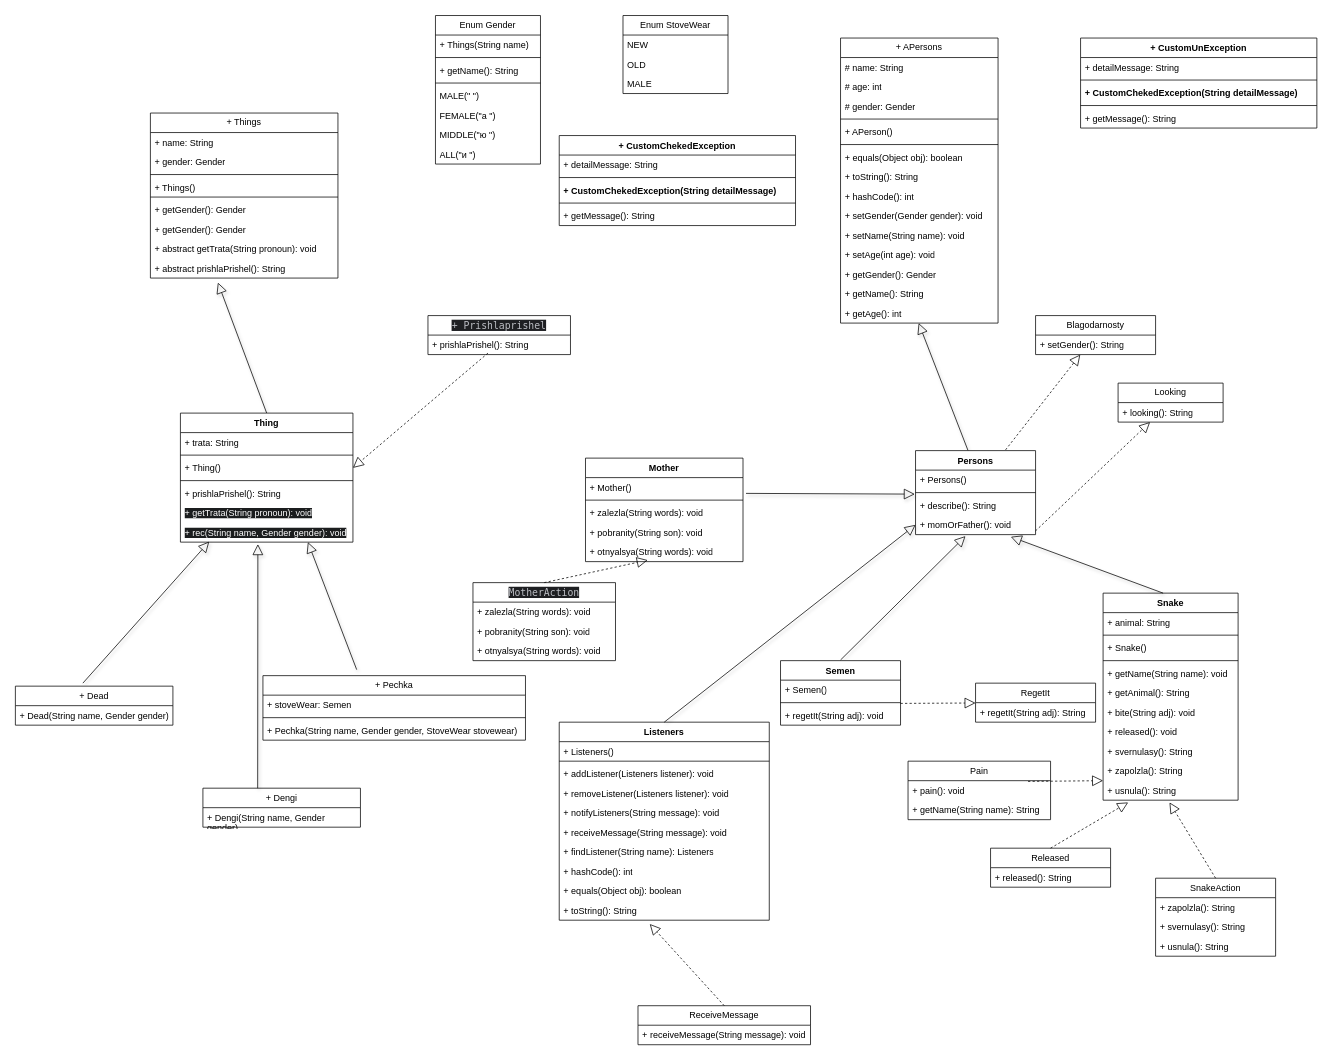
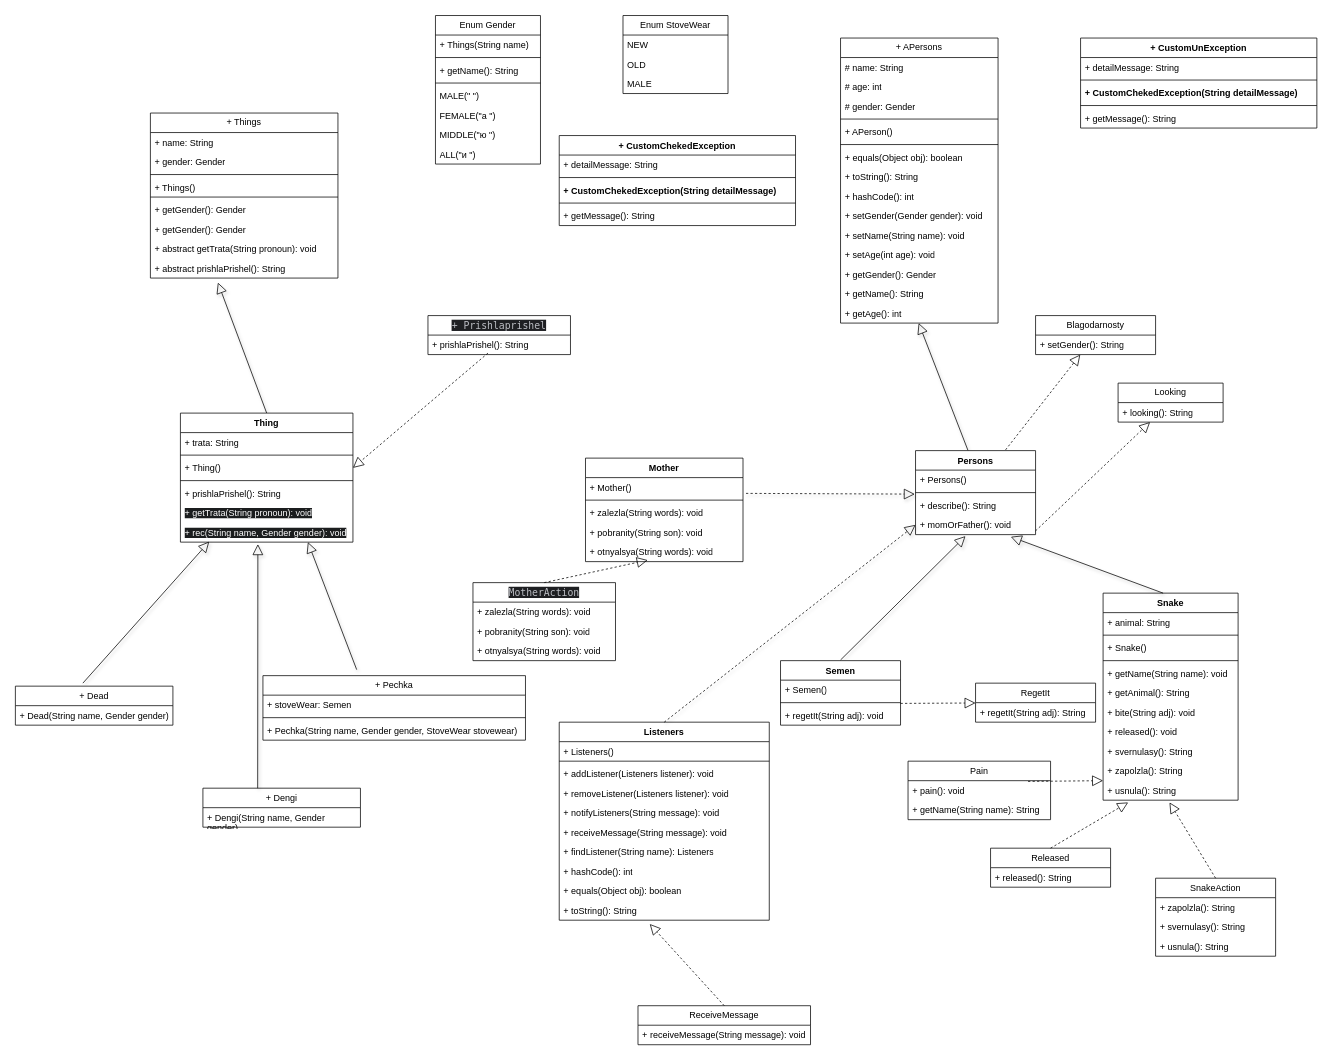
edge "+ Mother()" -> "+ describe(): String": style solid -> dashed
edge "Listeners" -> "+ momOrFather(): void": style solid -> dashed
